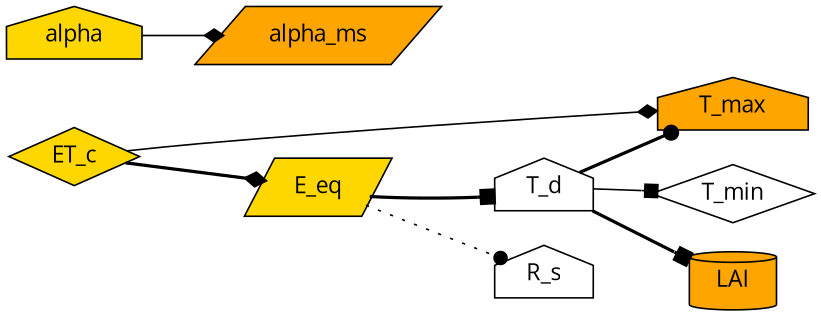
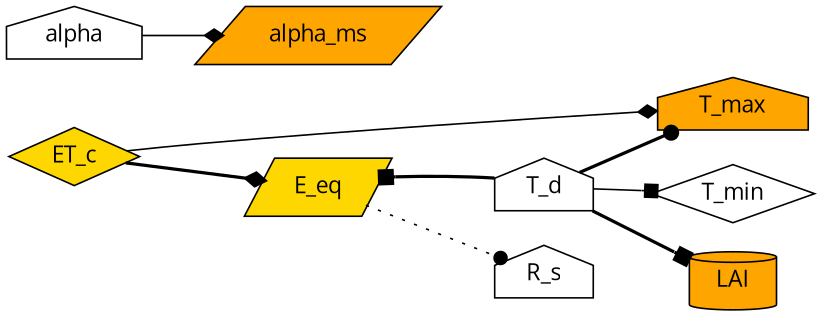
node "alpha": fillcolor gold -> white
edge "E_eq" -> "T_d": reversed
